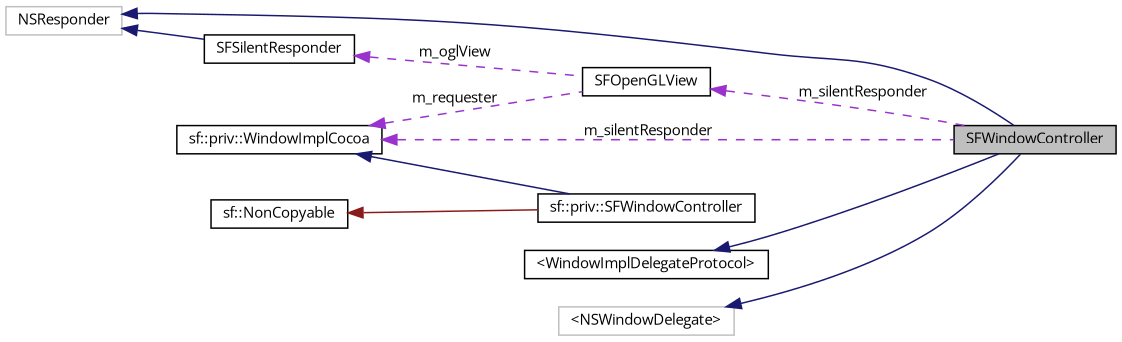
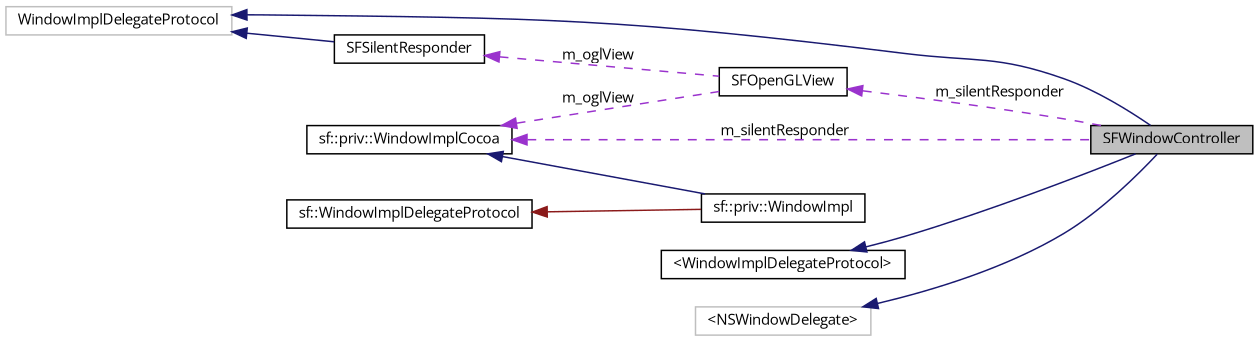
node "NSResponder": label "NSResponder" -> "WindowImplDelegateProtocol"
edge "SFOpenGLView" -> "sf::priv::WindowImplCocoa": label " m_requester" -> " m_oglView"
node "sf::priv::SFWindowController": label "sf::priv::SFWindowController" -> "sf::priv::WindowImpl"
node "sf::NonCopyable": label "sf::NonCopyable" -> "sf::WindowImplDelegateProtocol"
